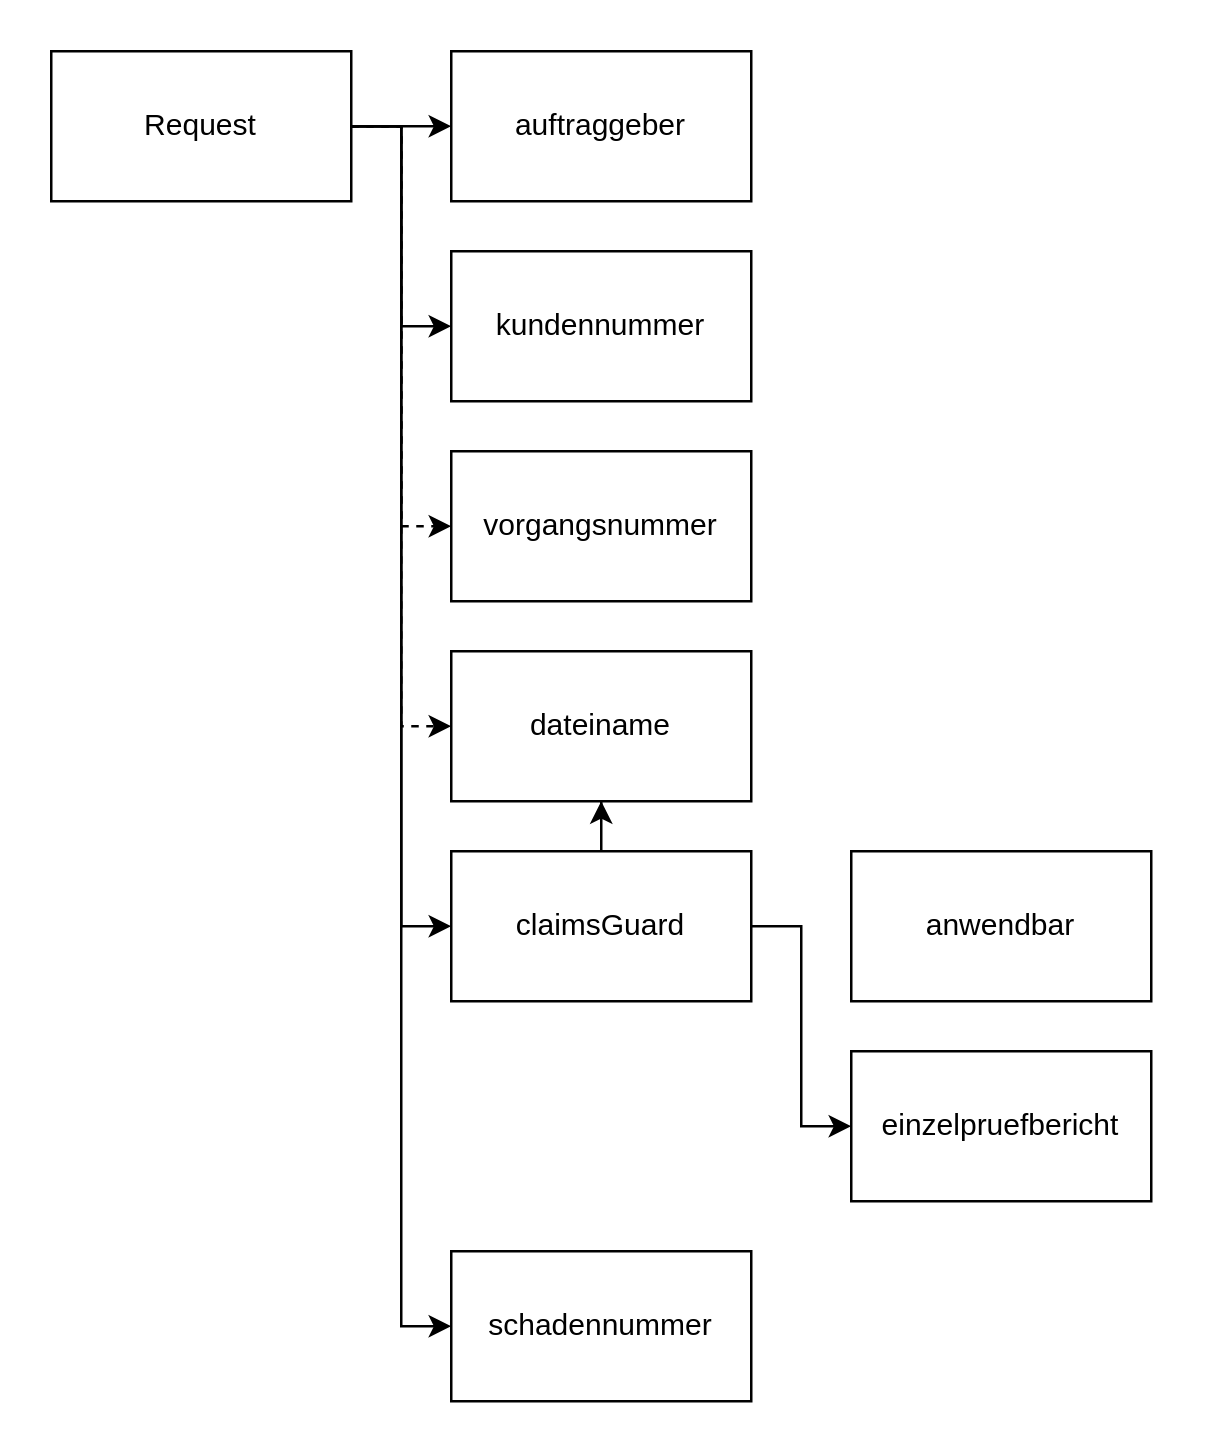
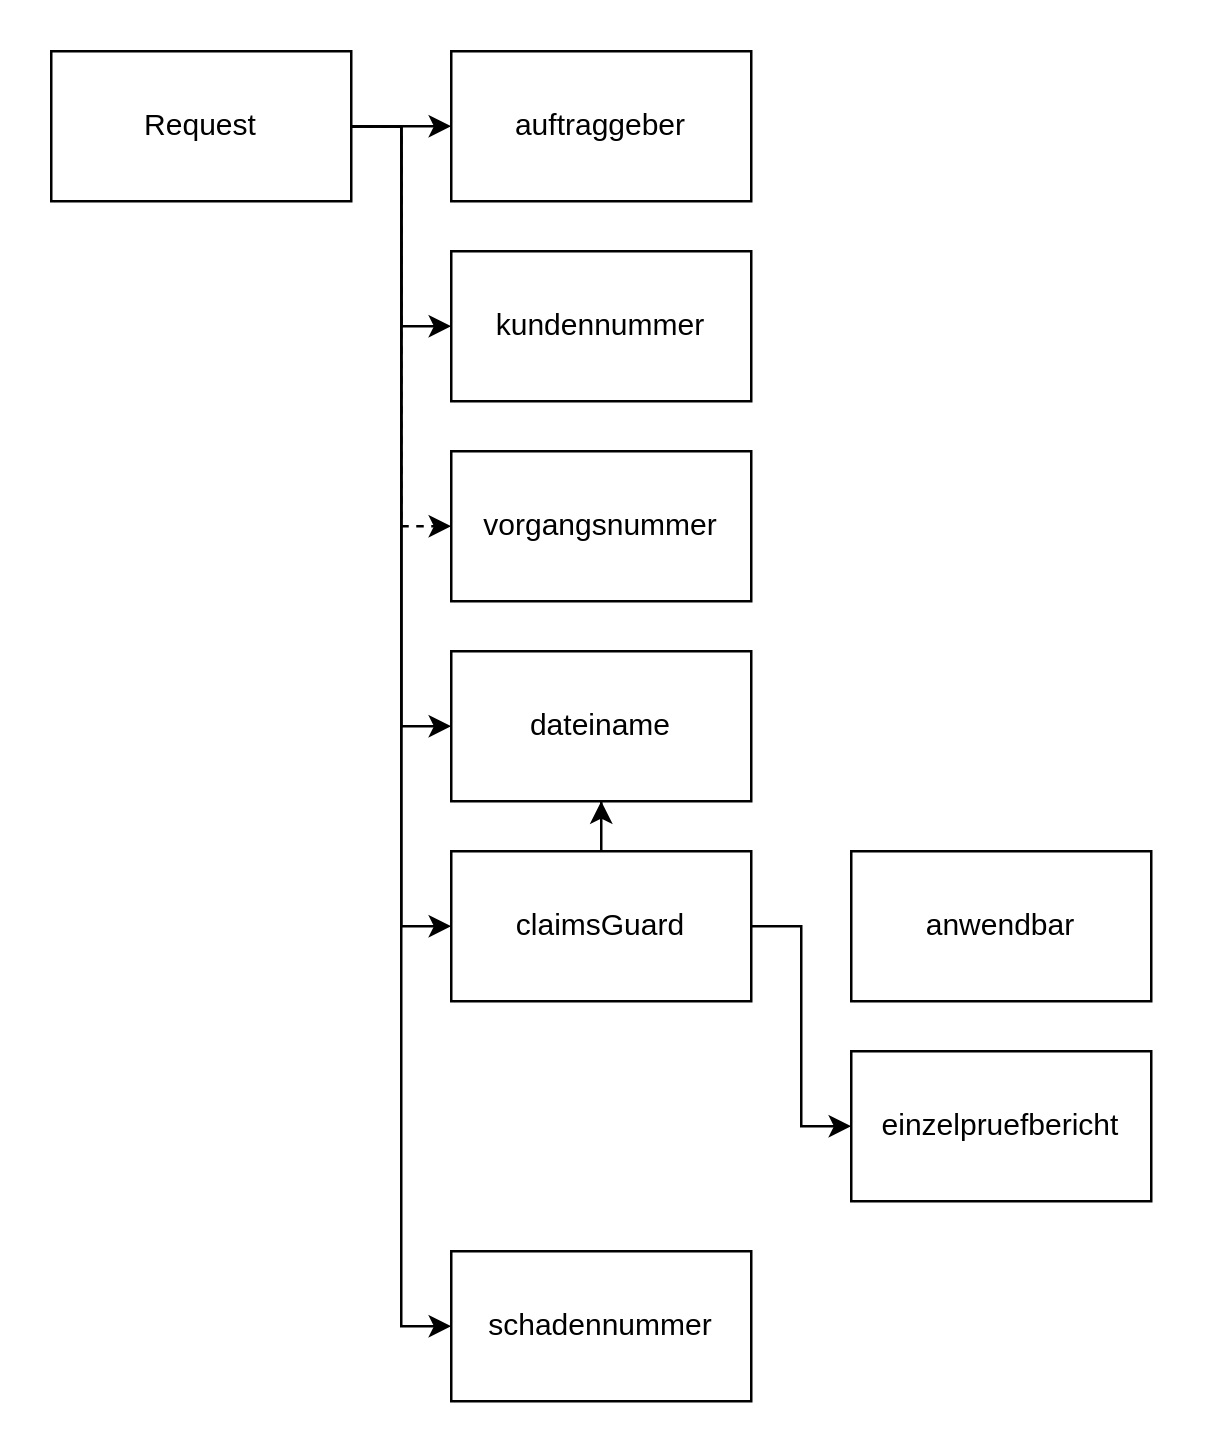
edge "Request" -> "dateiname": style dashed -> solid
